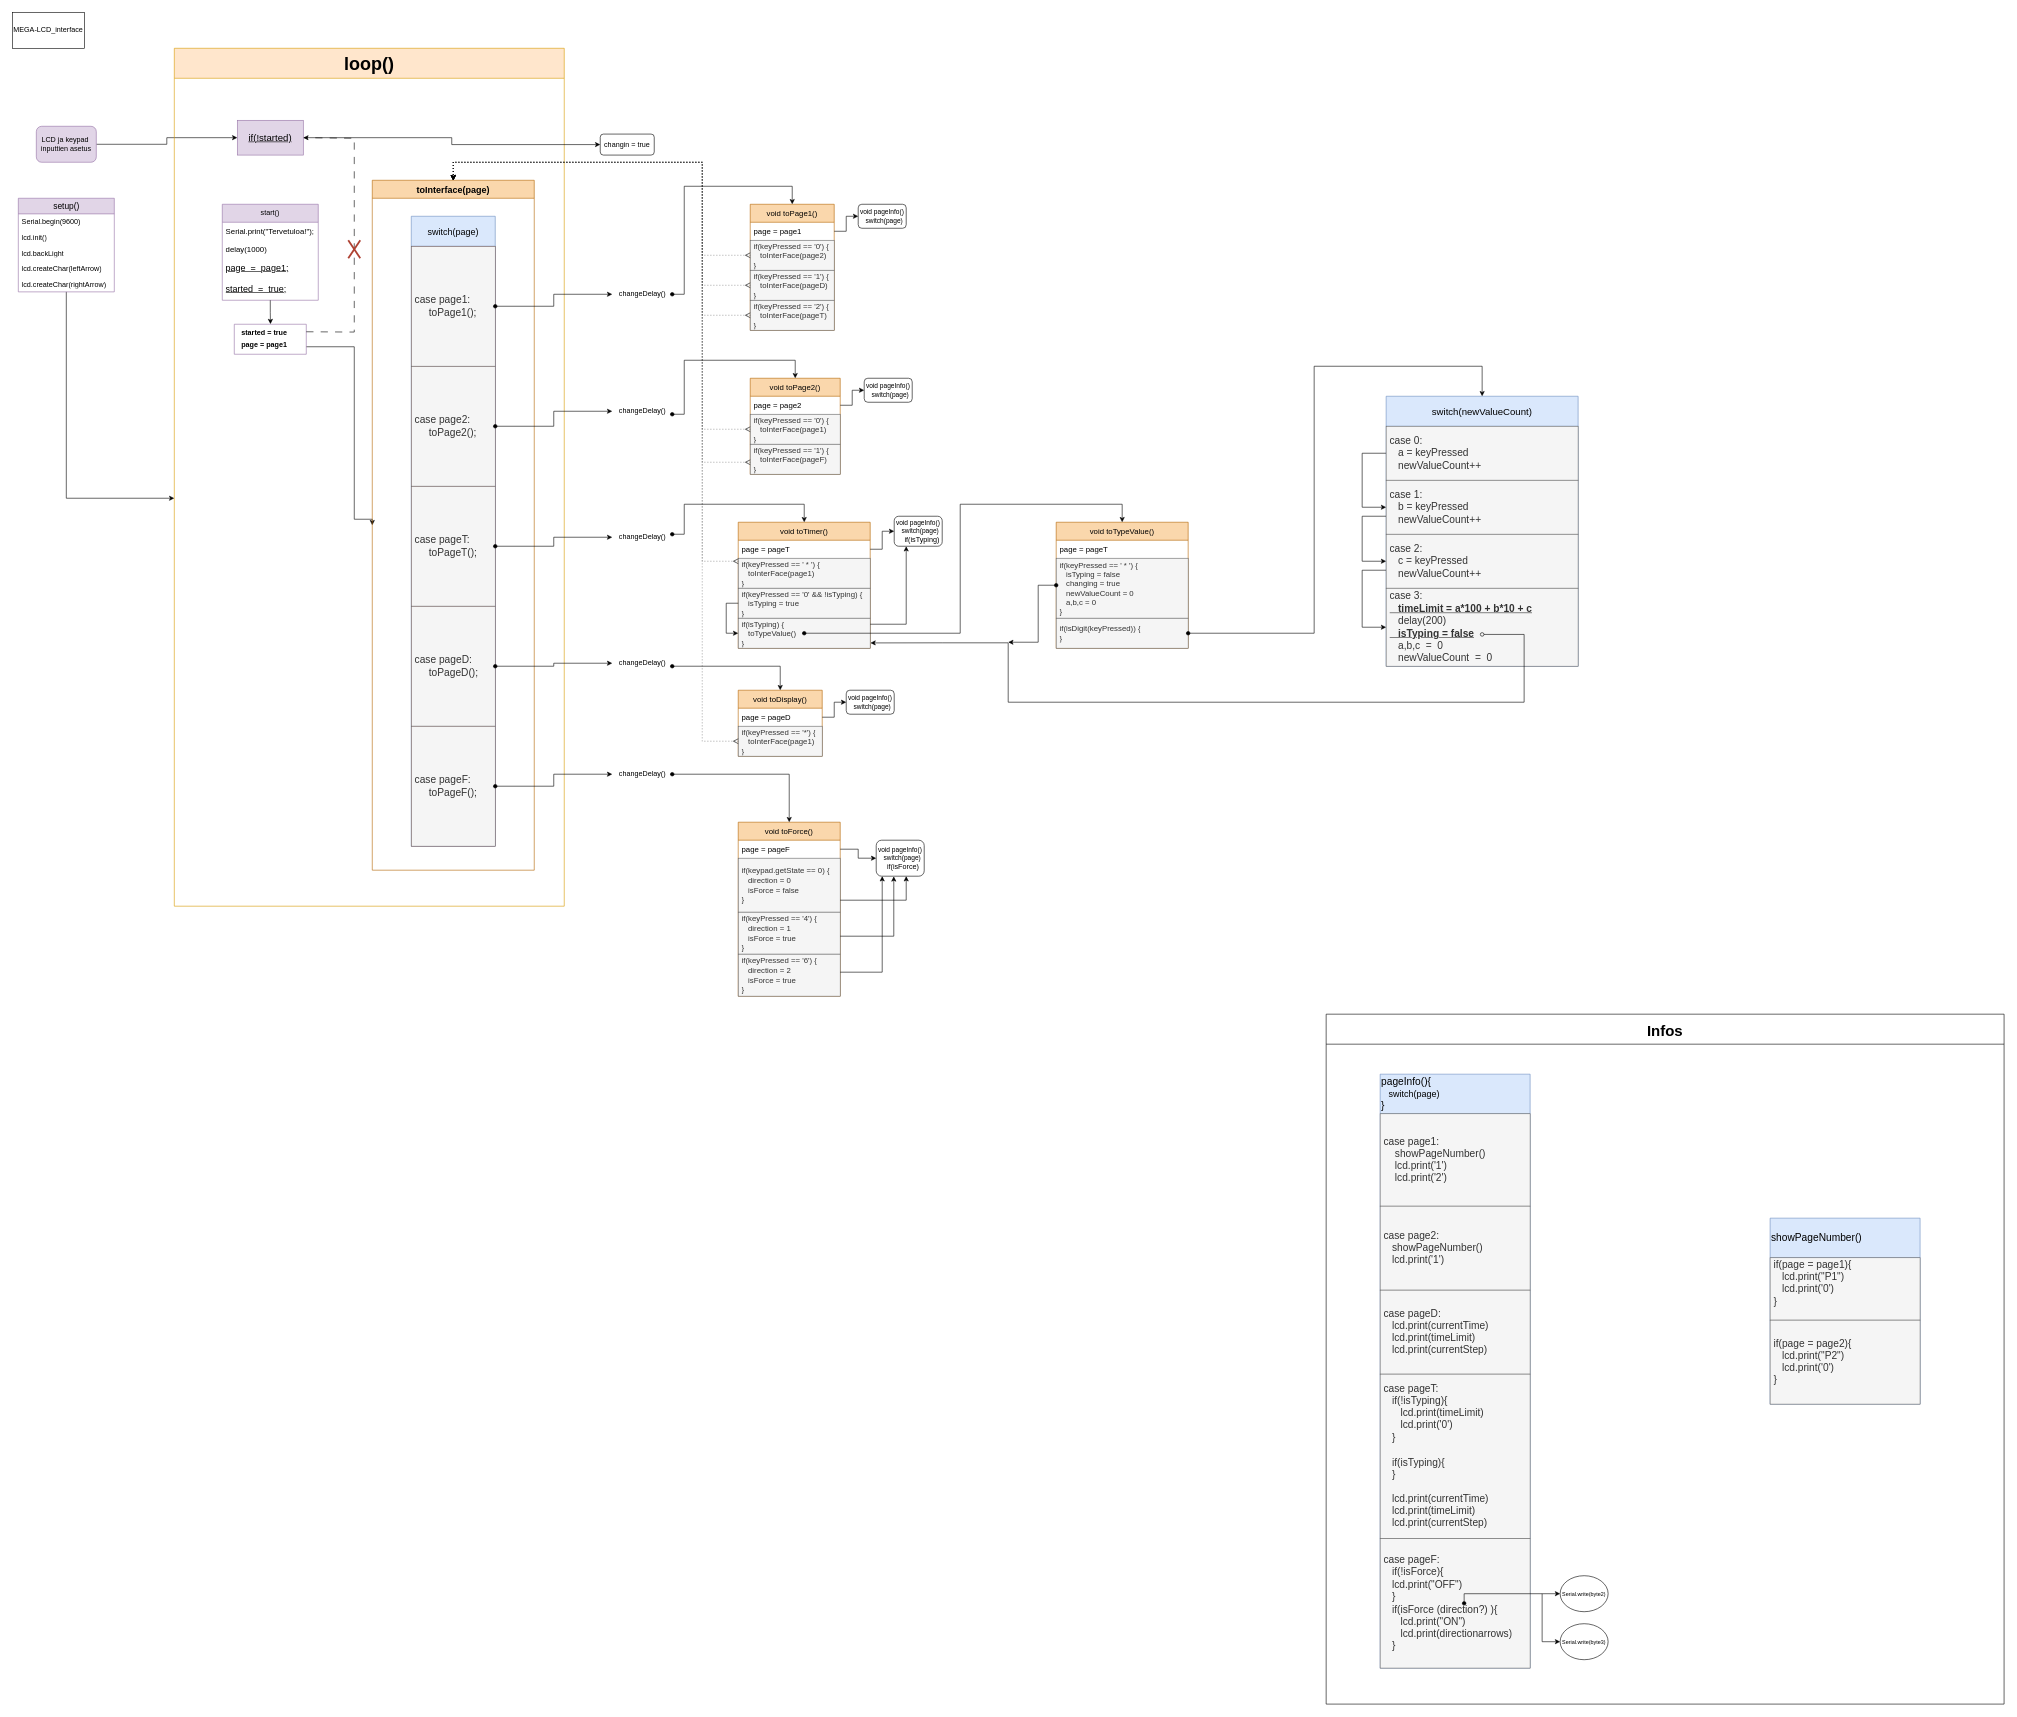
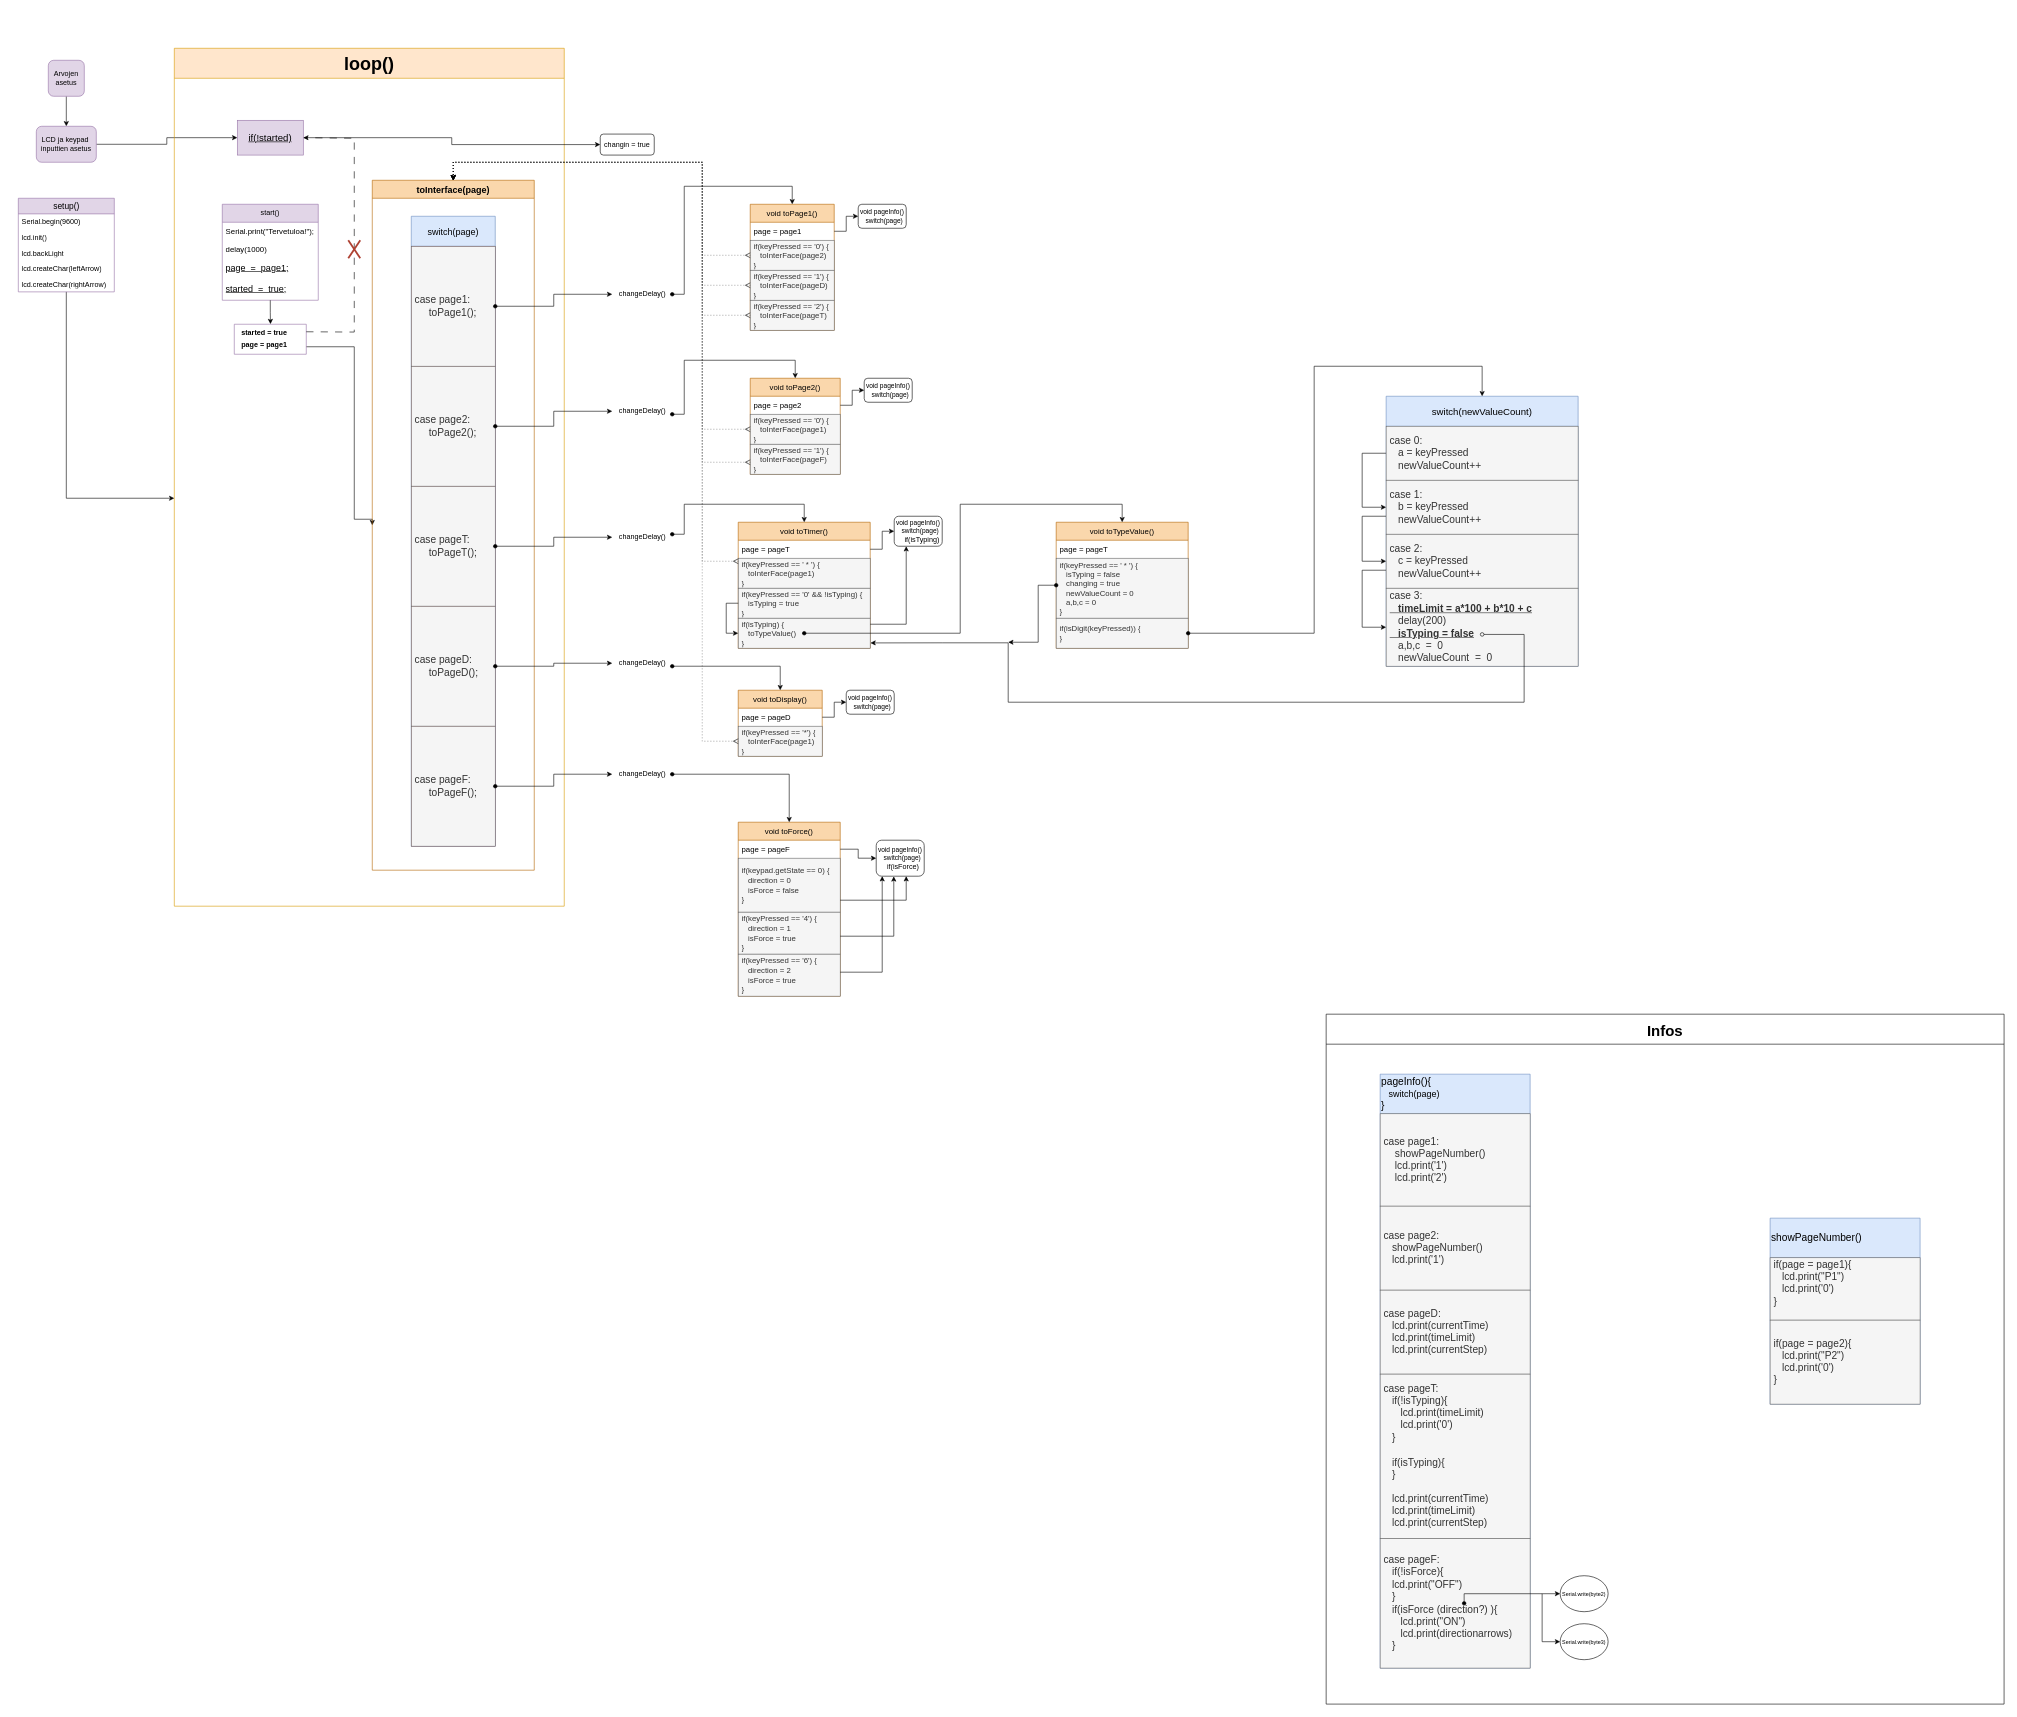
node "MEGA-LCD_interface": removed
node "Arvojen asetus": added
edge "Arvojen asetus" -> "LCD ja keypad inputtien asetus": added
